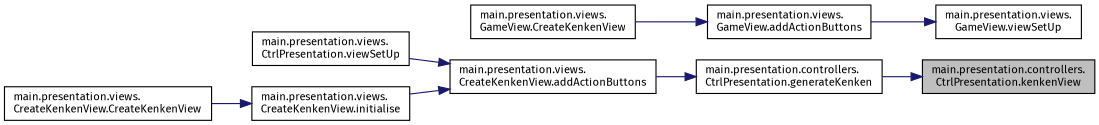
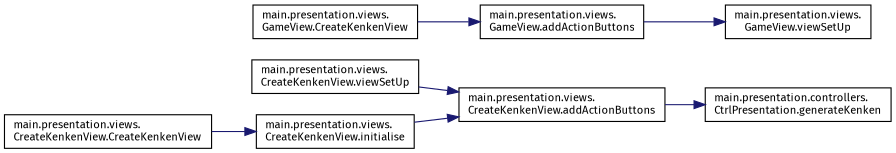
node "main.presentation.views. CtrlPresentation.viewSetUp": label "main.presentation.views. CtrlPresentation.viewSetUp" -> "main.presentation.views. CreateKenkenView.viewSetUp"
node "main.presentation.controllers. CtrlPresentation.kenkenView": removed
